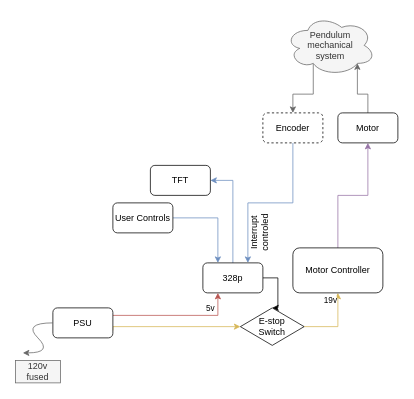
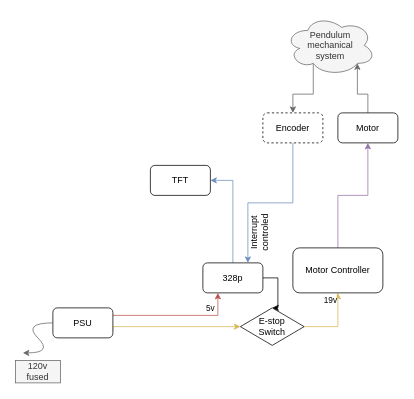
node "User Controls": removed
edge "User Controls" -> "328p": removed
